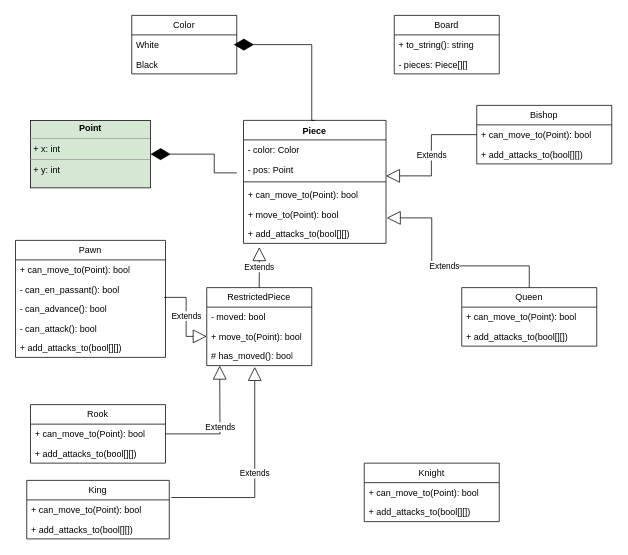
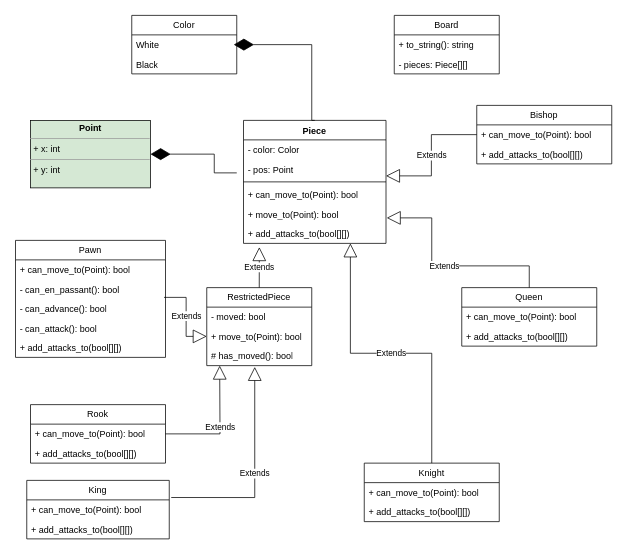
edge "Knight" -> "Piece": added, label "Extends"
